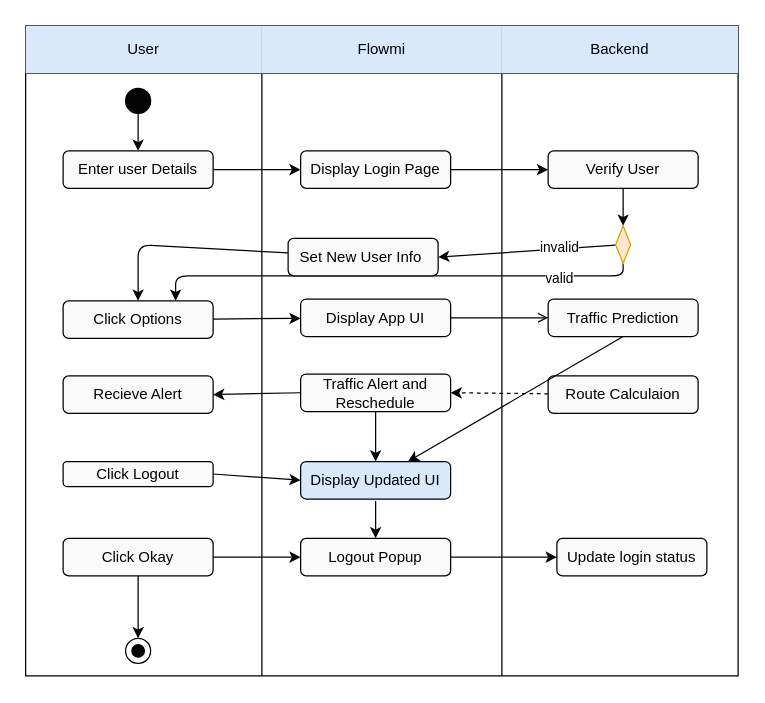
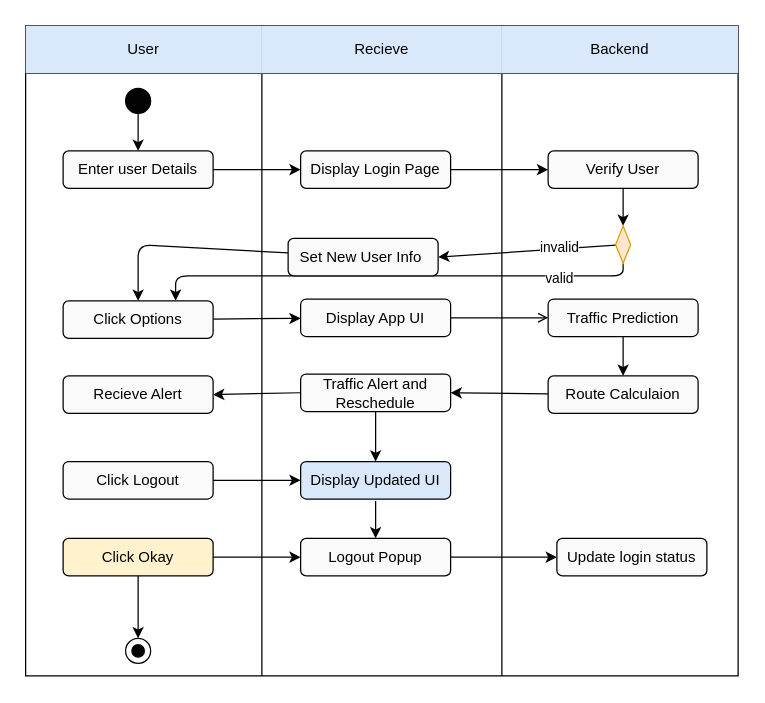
node "Flowmi": label "Flowmi" -> "Recieve"
edge "Route Calculaion" -> "Traffic Alert and Reschedule": style dashed -> solid
edge "Traffic Prediction" -> "Display Updated UI": now "Traffic Prediction" -> "Route Calculaion"
node "Click Logout": size 150x25 -> 150x38
node "Click Okay": fillcolor #fafafa -> #fff2cc
